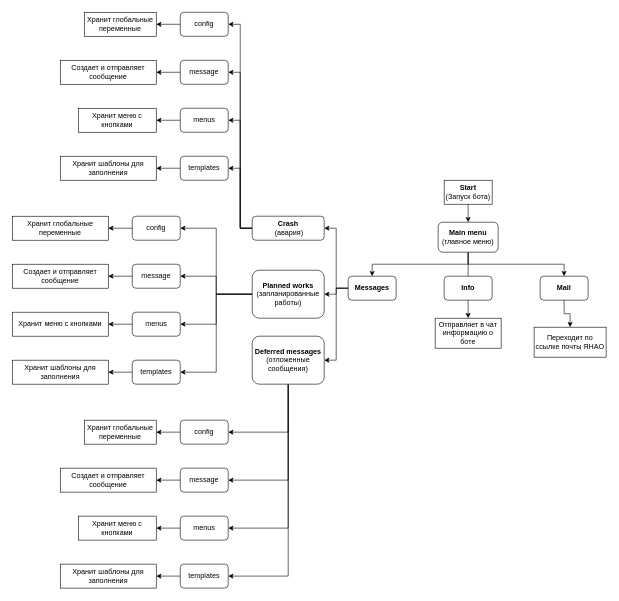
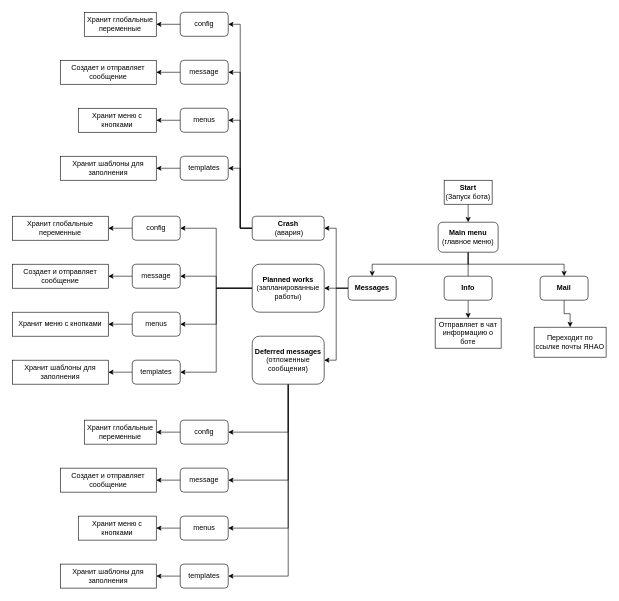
node "Planned works (запланированные работы)": moved (288, 294) -> (288, 288)
